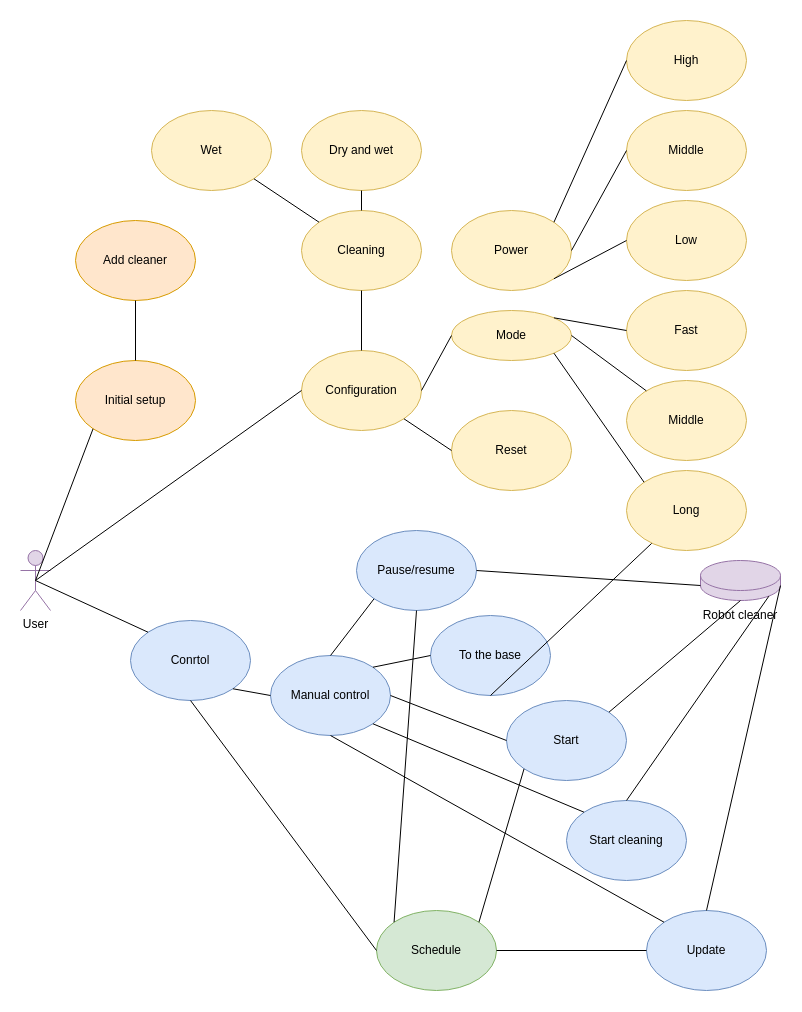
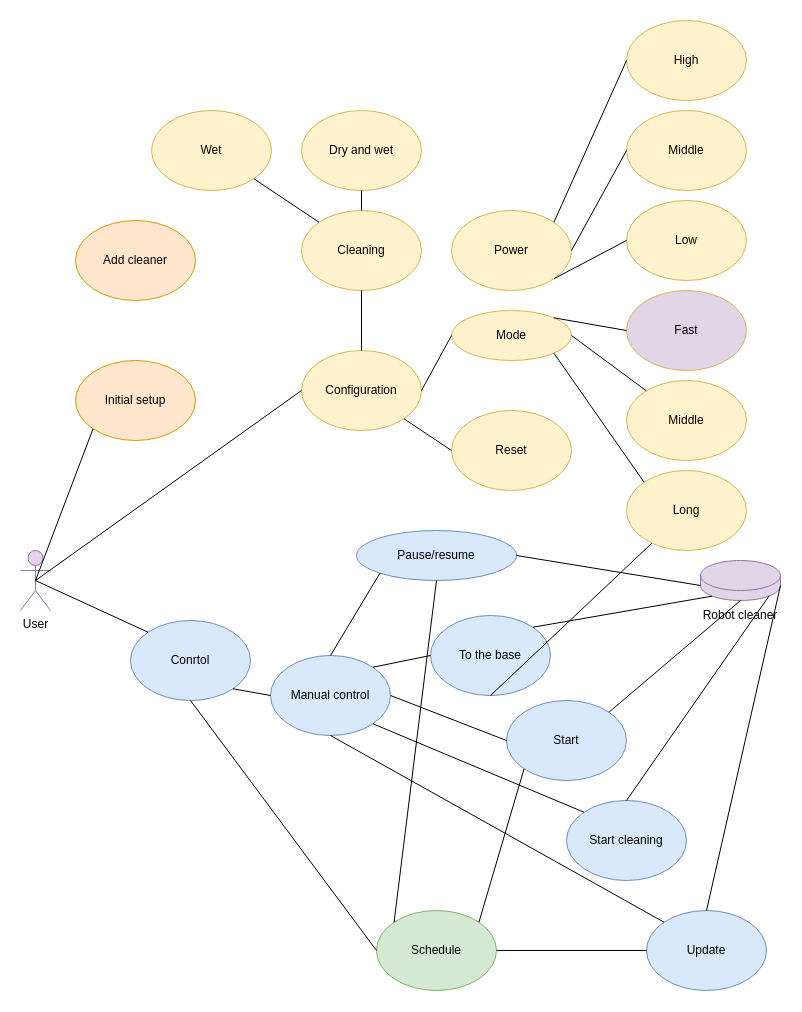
edge "Add cleaner" -- "Initial setup": removed
node "Fast": fillcolor #fff2cc -> #e1d5e7
node "Pause/resume": size 120x80 -> 160x50
edge "Robot cleaner" -- "To the base": added
